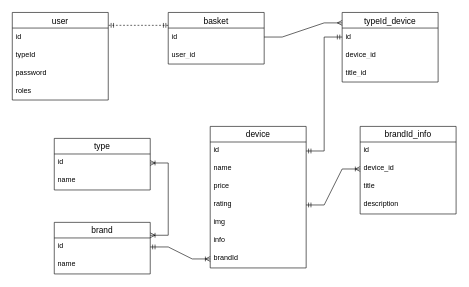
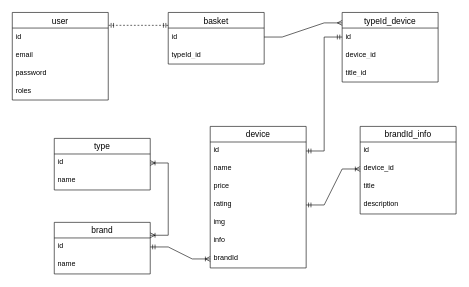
node "typeId": label "typeId" -> "email"
node "user_id": label "user_id" -> "typeId_id"
